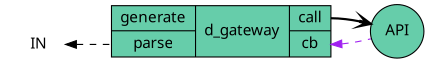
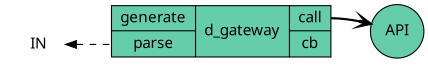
edge "API" -> "generate": removed
